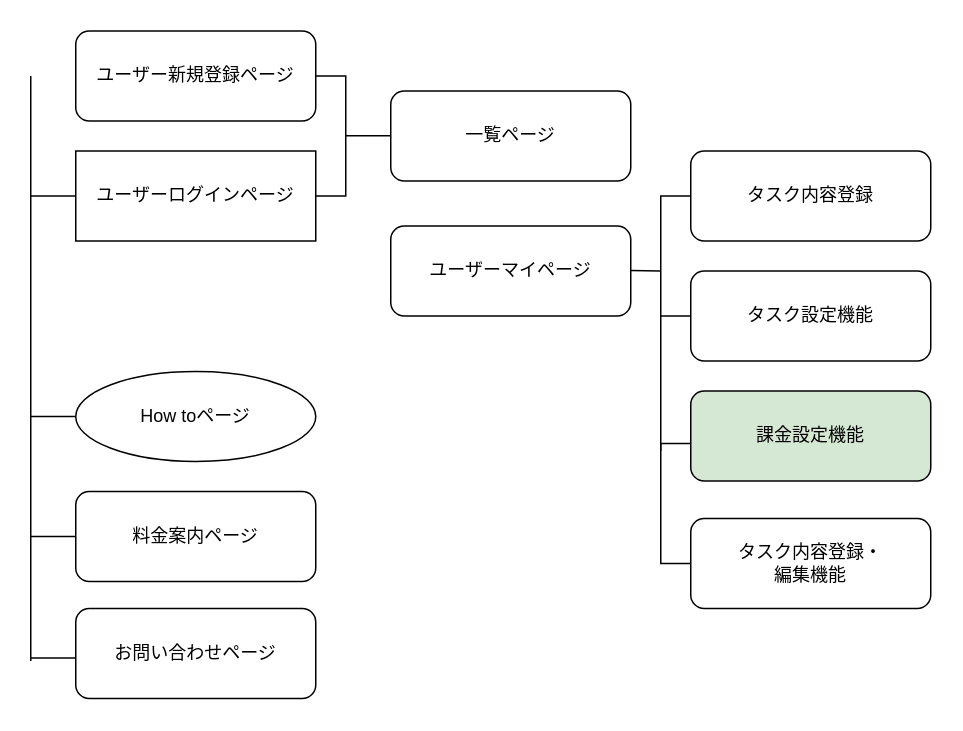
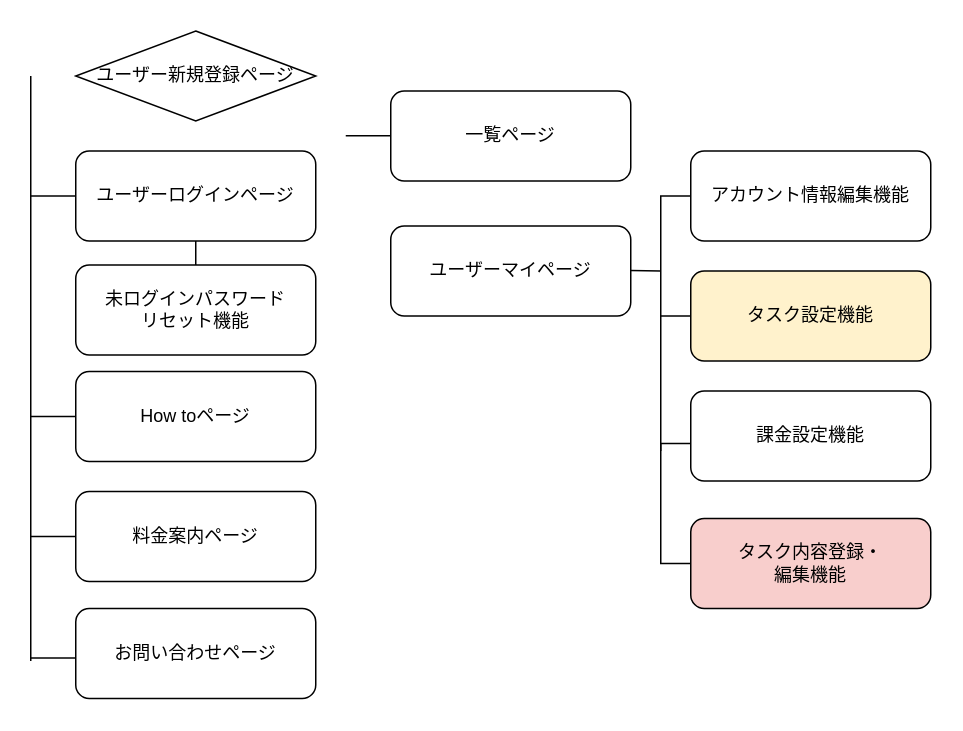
node "ユーザー新規登録ページ": shape rounded rectangle -> diamond
edge "ユーザー新規登録ページ" -- "ユーザーログインページ": removed
node "ユーザーログインページ": shape rectangle -> rounded rectangle
node "タスク内容登録": label "タスク内容登録" -> "アカウント情報編集機能"
edge "ユーザーログインページ" -- "未ログインパスワード リセット機能": added
node "未ログインパスワード リセット機能": added
node "タスク設定機能": fillcolor #ffffff -> #fff2cc
node "How toページ": shape ellipse -> rounded rectangle
node "課金設定機能": fillcolor #d5e8d4 -> #ffffff
node "タスク内容登録・ 編集機能": fillcolor #ffffff -> #f8cecc
